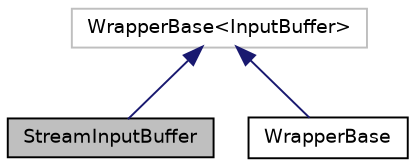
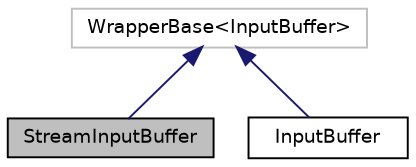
node "WrapperBase": label "WrapperBase" -> "InputBuffer"
